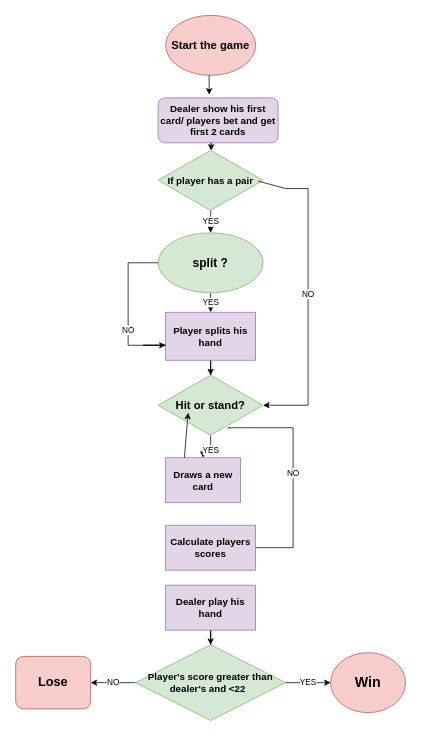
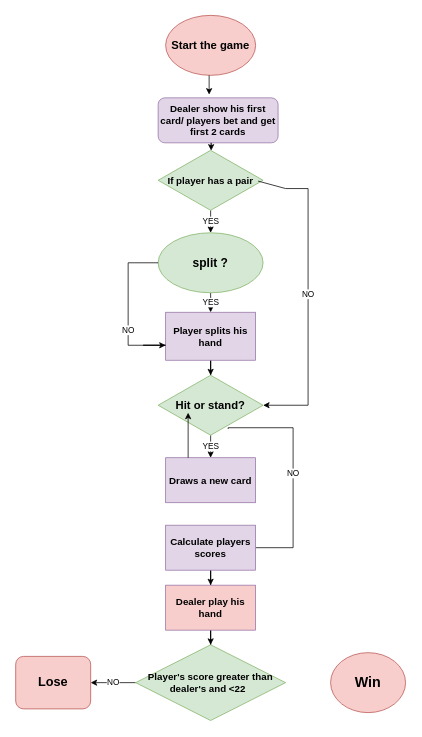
node "Draws a new card": size 75x45 -> 90x45
edge "Calculate players scores" -> "Dealer play his hand": added
node "Dealer play his hand": fillcolor #e1d5e7 -> #f8cecc
edge "Player's score greater than dealer's and <22" -> "Win": removed, label "YES"
